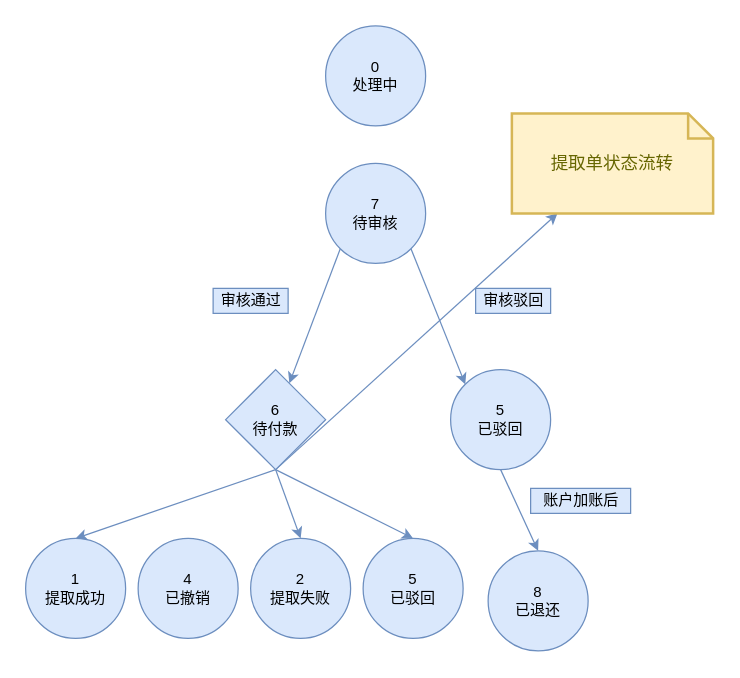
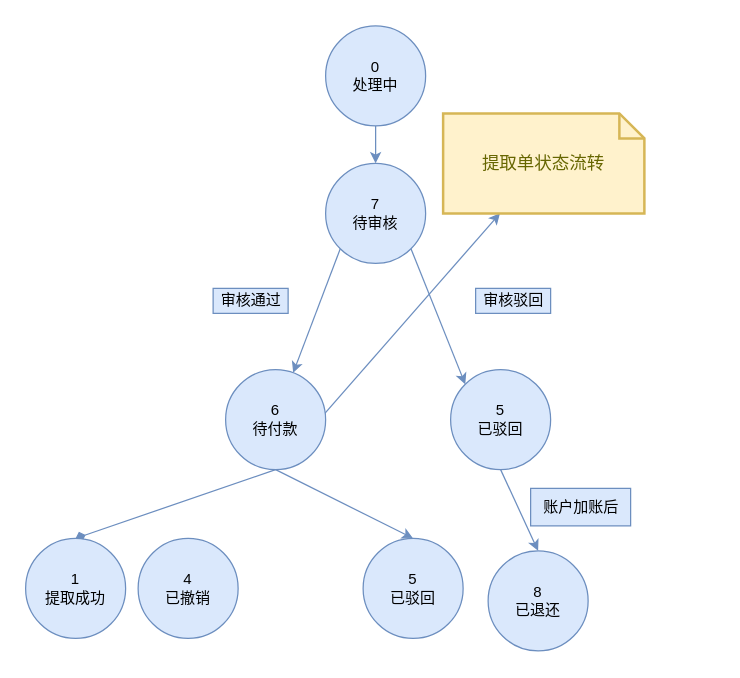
edge "0 处理中" -> "7 待审核": added
node "提取单状态流转": moved (613, 163) -> (544, 163)
node "6 待付款": shape diamond -> ellipse
edge "6 待付款" -> "2 提取失败": removed
node "账户加账后": size 100x25 -> 100x38
edge "6 待付款" -> "1 提取成功": arrowhead classic -> diamond
node "2 提取失败": removed
